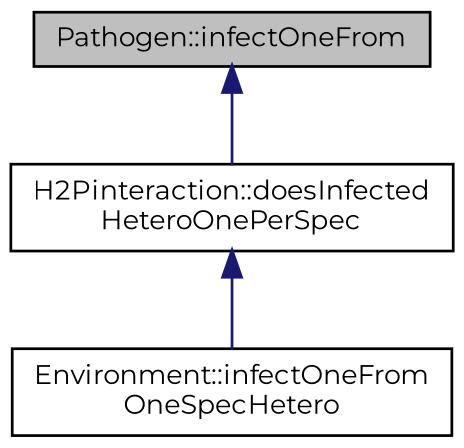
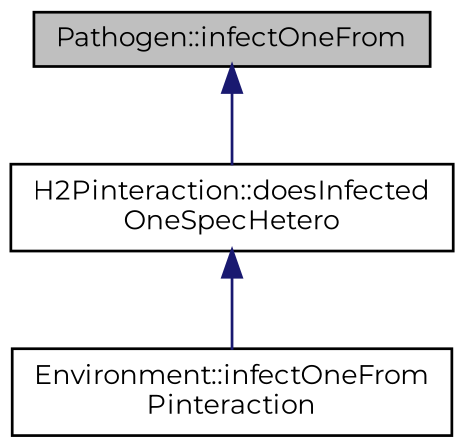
node "H2Pinteraction::doesInfected HeteroOnePerSpec": label "H2Pinteraction::doesInfected HeteroOnePerSpec" -> "H2Pinteraction::doesInfected OneSpecHetero"
node "Environment::infectOneFrom OneSpecHetero": label "Environment::infectOneFrom OneSpecHetero" -> "Environment::infectOneFrom Pinteraction"
